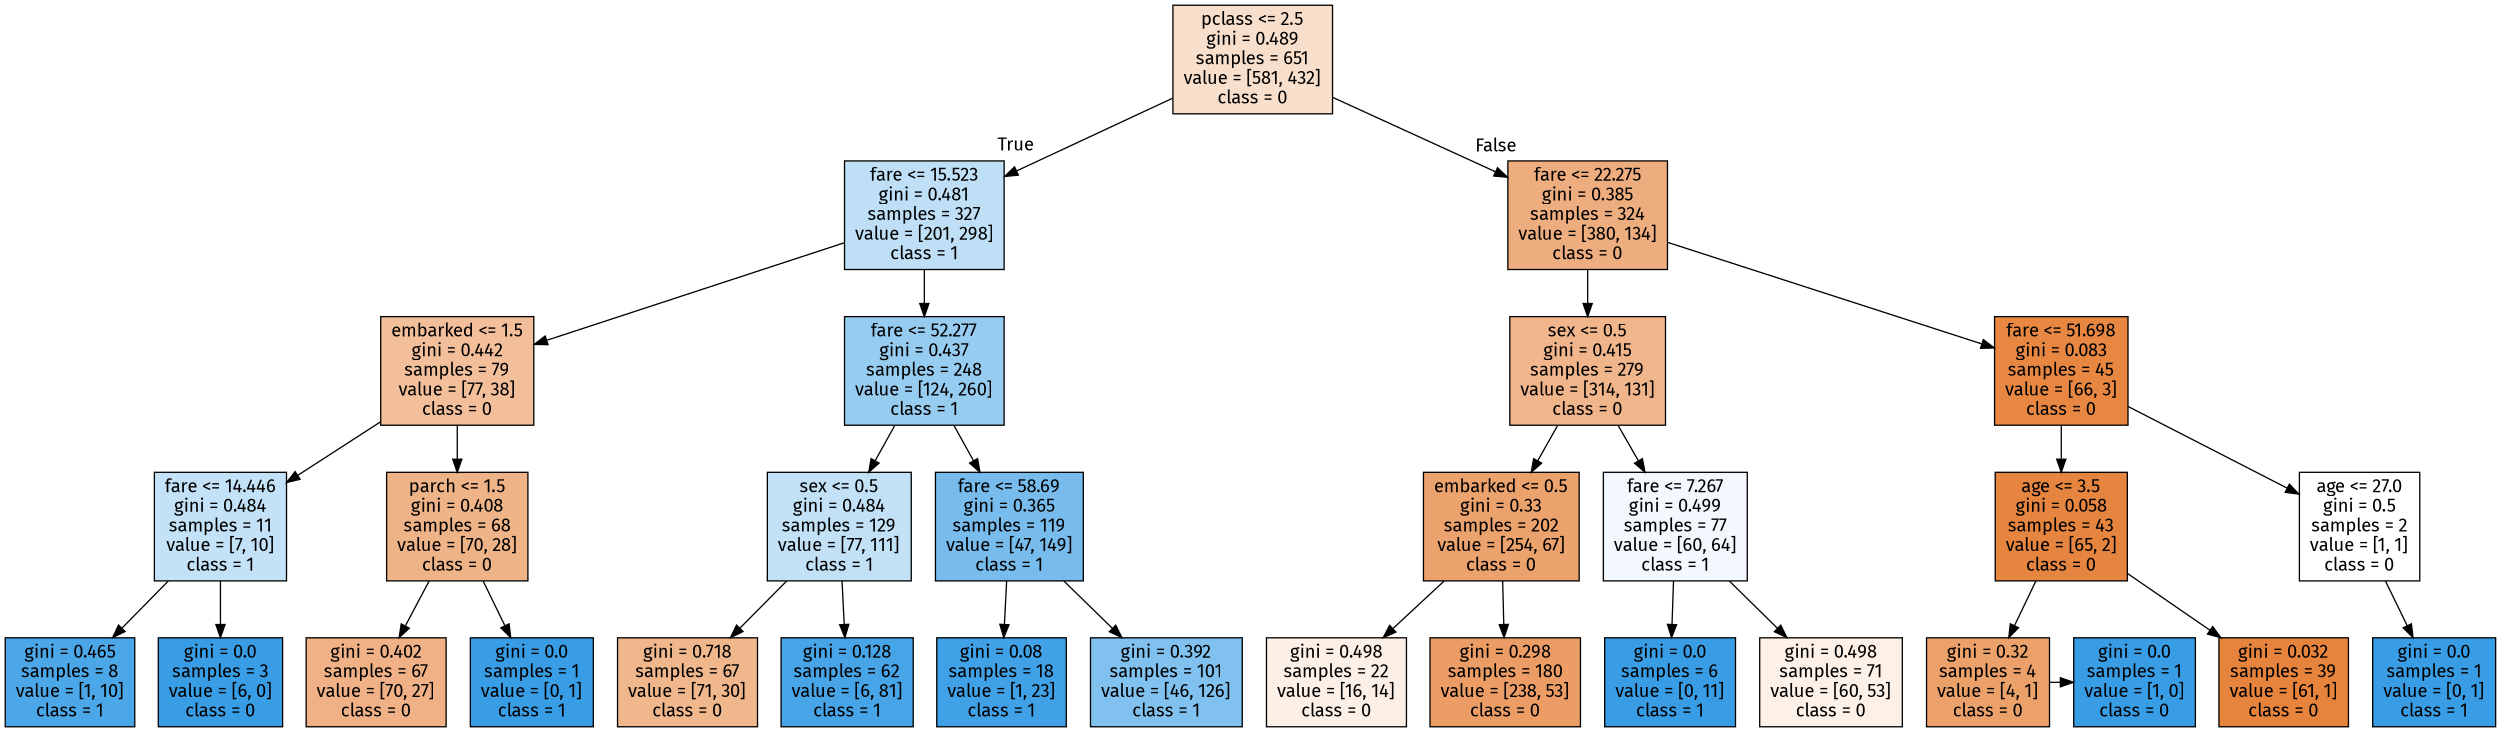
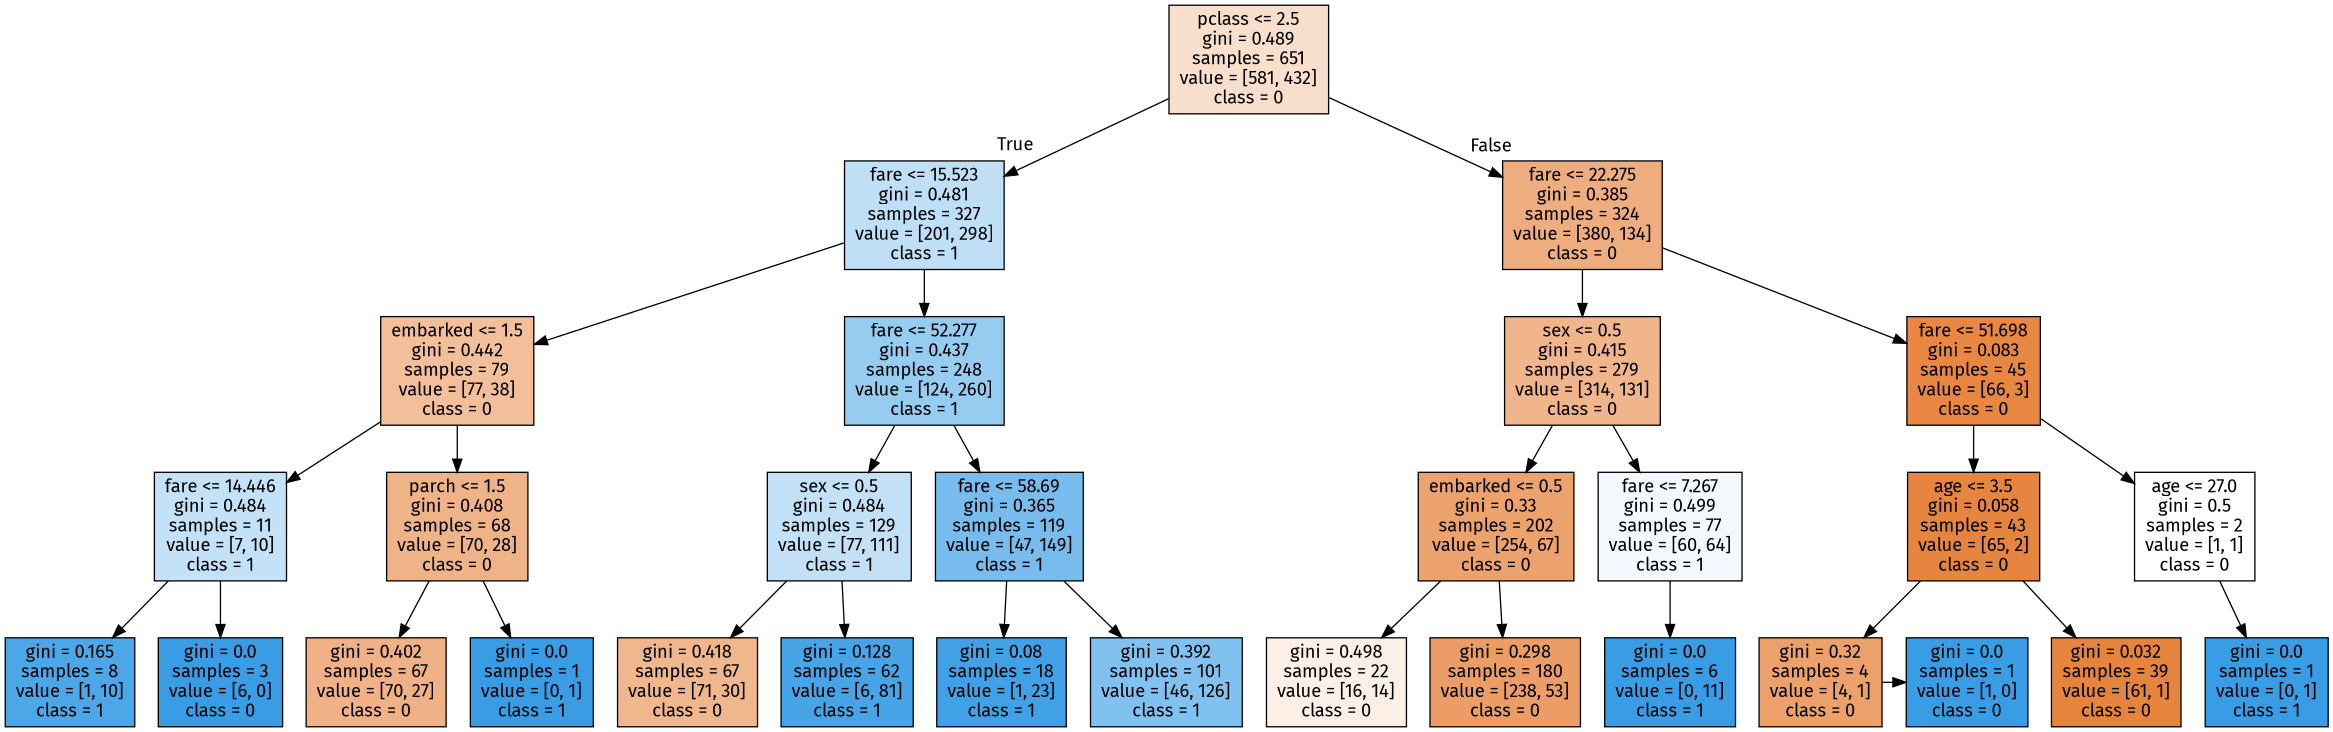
node "gini = 0.465 samples = 8 value = [1, 10] class = 1": label "gini = 0.465 samples = 8 value = [1, 10] class = 1" -> "gini = 0.165 samples = 8 value = [1, 10] class = 1"
node "gini = 0.718 samples = 67 value = [71, 30] class = 0": label "gini = 0.718 samples = 67 value = [71, 30] class = 0" -> "gini = 0.418 samples = 67 value = [71, 30] class = 0"
node "gini = 0.498 samples = 71 value = [60, 53] class = 0": removed
